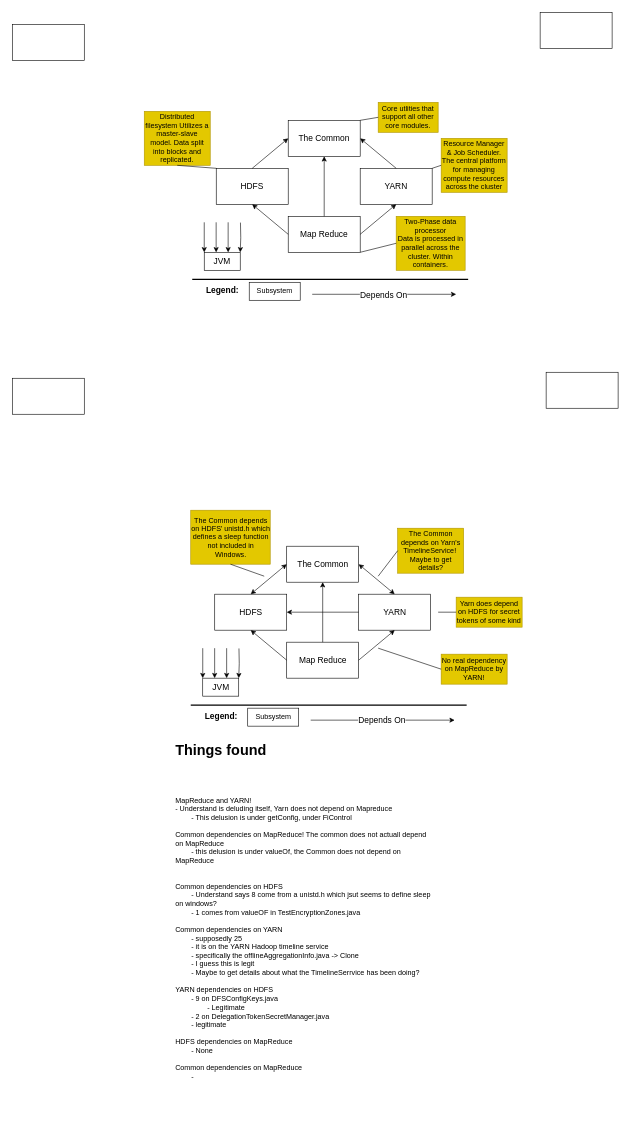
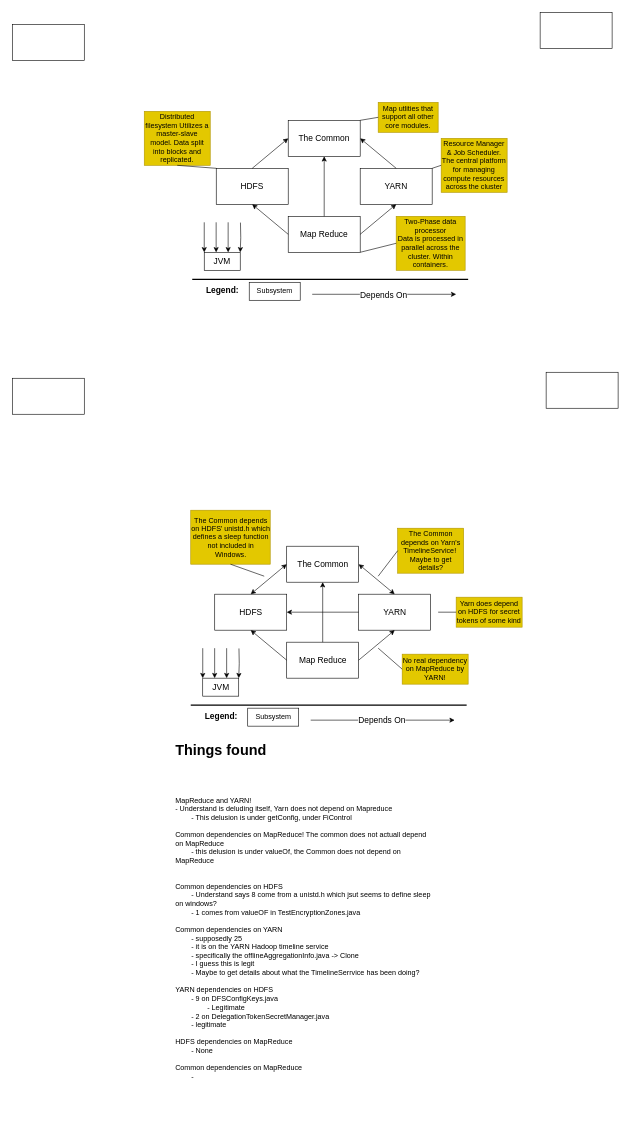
node "Core utlities that support all other core modules.": label "Core utlities that support all other core modules." -> "Map utlities that support all other core modules."
node "No real dependency on MapReduce by YARN!": moved (474, 669) -> (435, 669)
